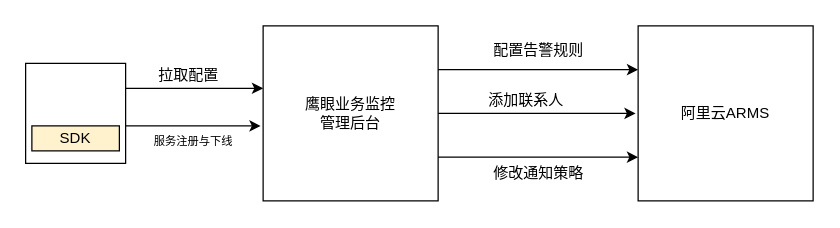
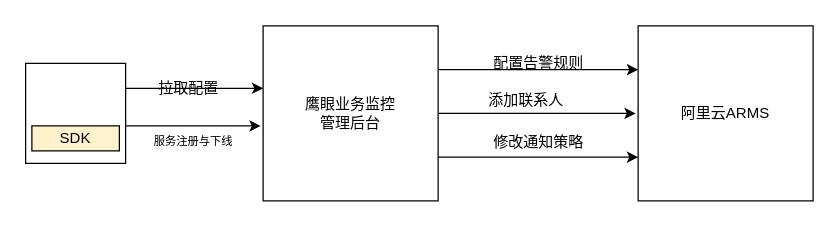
node "配置告警规则": moved (538, 51) -> (538, 63)
node "拉取配置": moved (188, 76) -> (188, 88)
node "修改通知策略": moved (538, 173) -> (538, 142)
